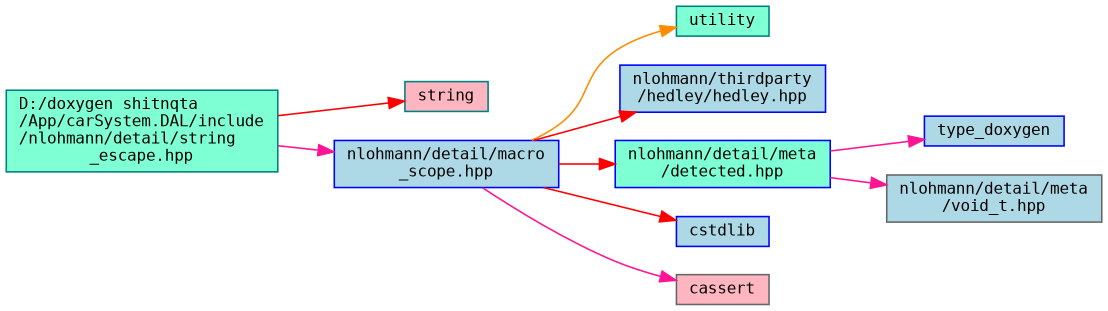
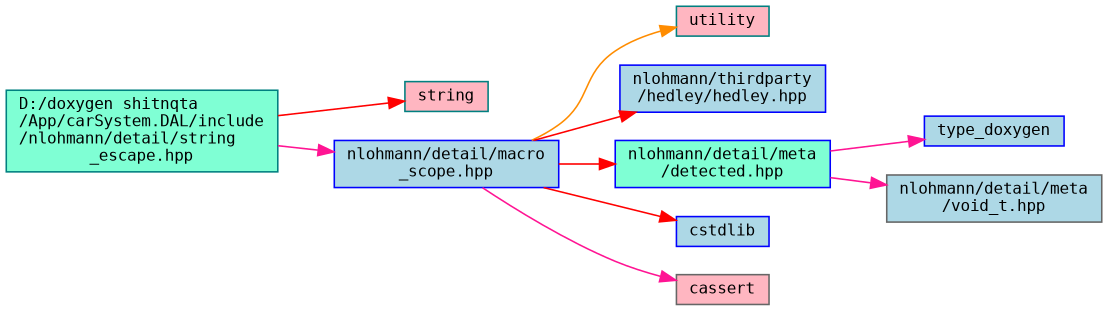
node "utility": fillcolor aquamarine -> lightpink
